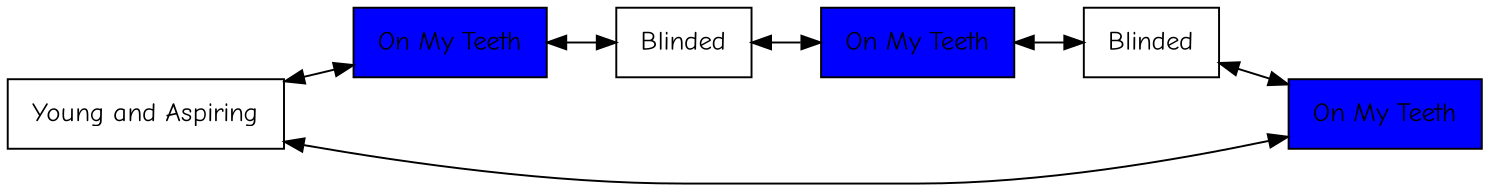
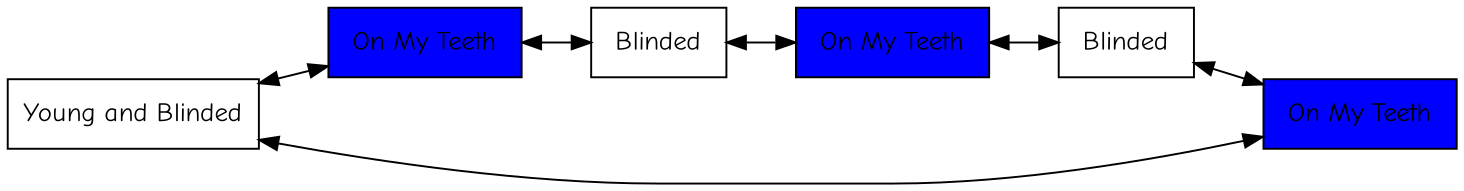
node "Young and Aspiring": label "Young and Aspiring" -> "Young and Blinded"
